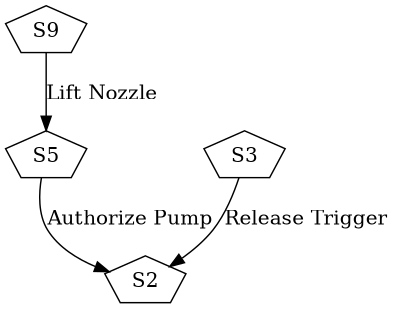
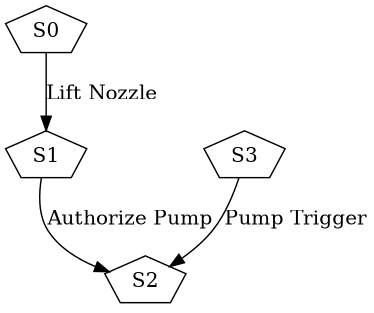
node "S9": label "S9" -> "S0"
node "S5": label "S5" -> "S1"
edge "S3" -> "S2": label "Release Trigger" -> "Pump Trigger"
